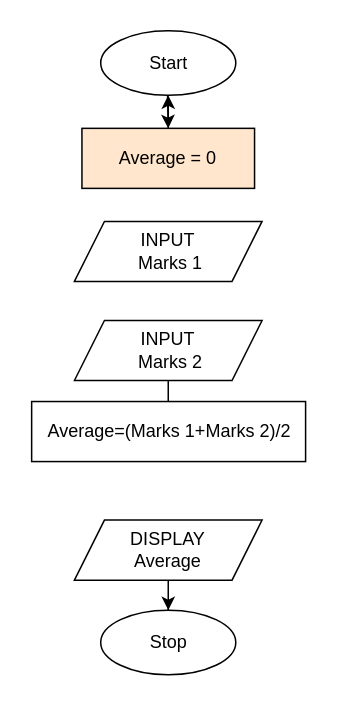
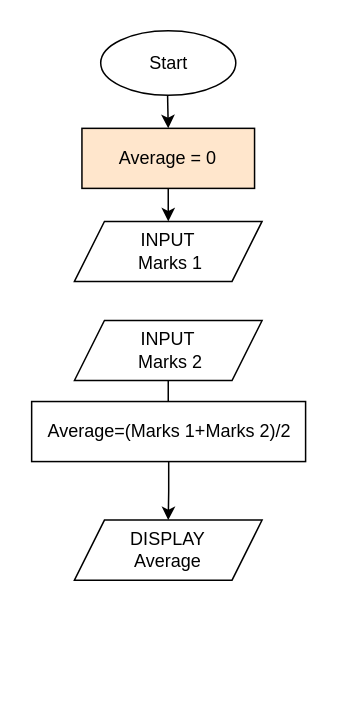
edge "Average = 0" -> "Start": now "Average = 0" -> "INPUT Marks 1"
edge "Average=(Marks 1+Marks 2)/2" -> "DISPLAY Average": added
edge "DISPLAY Average" -> "Stop": removed
node "Stop": removed
